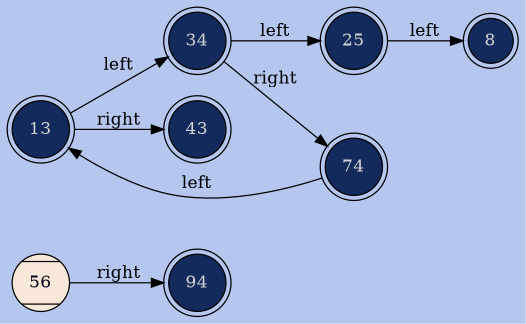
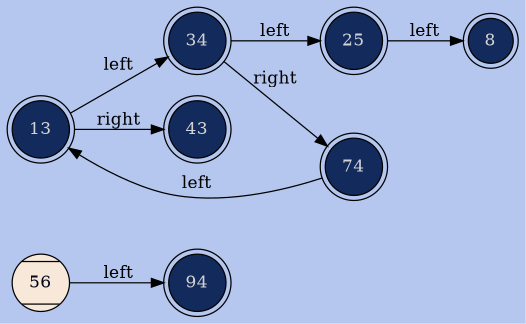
edge "56" -> "94": label "right" -> "left"
